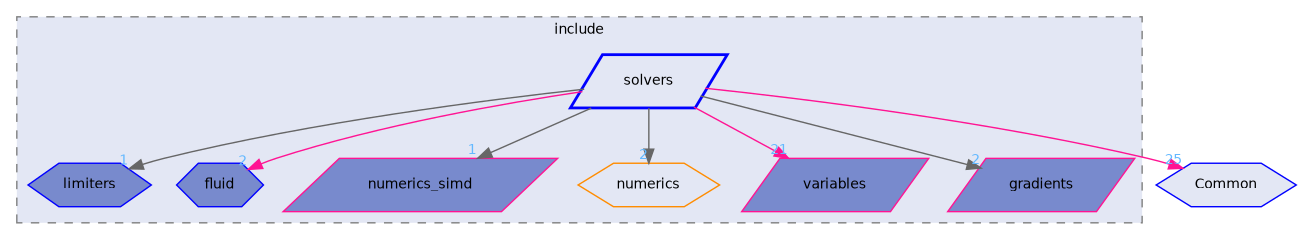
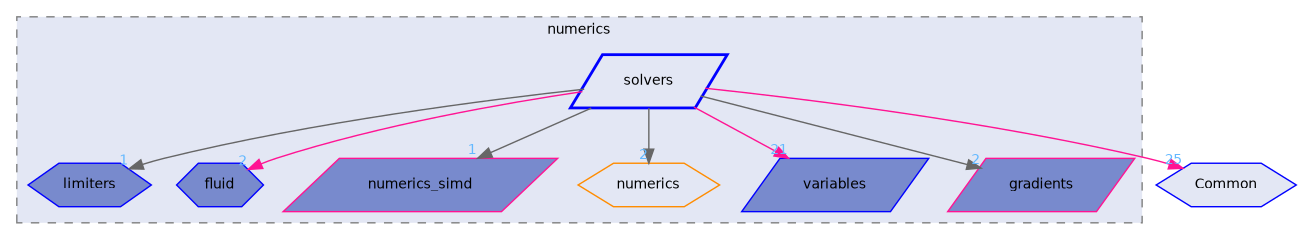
cluster "include": label "include" -> "numerics"
node "variables": color deeppink -> blue
